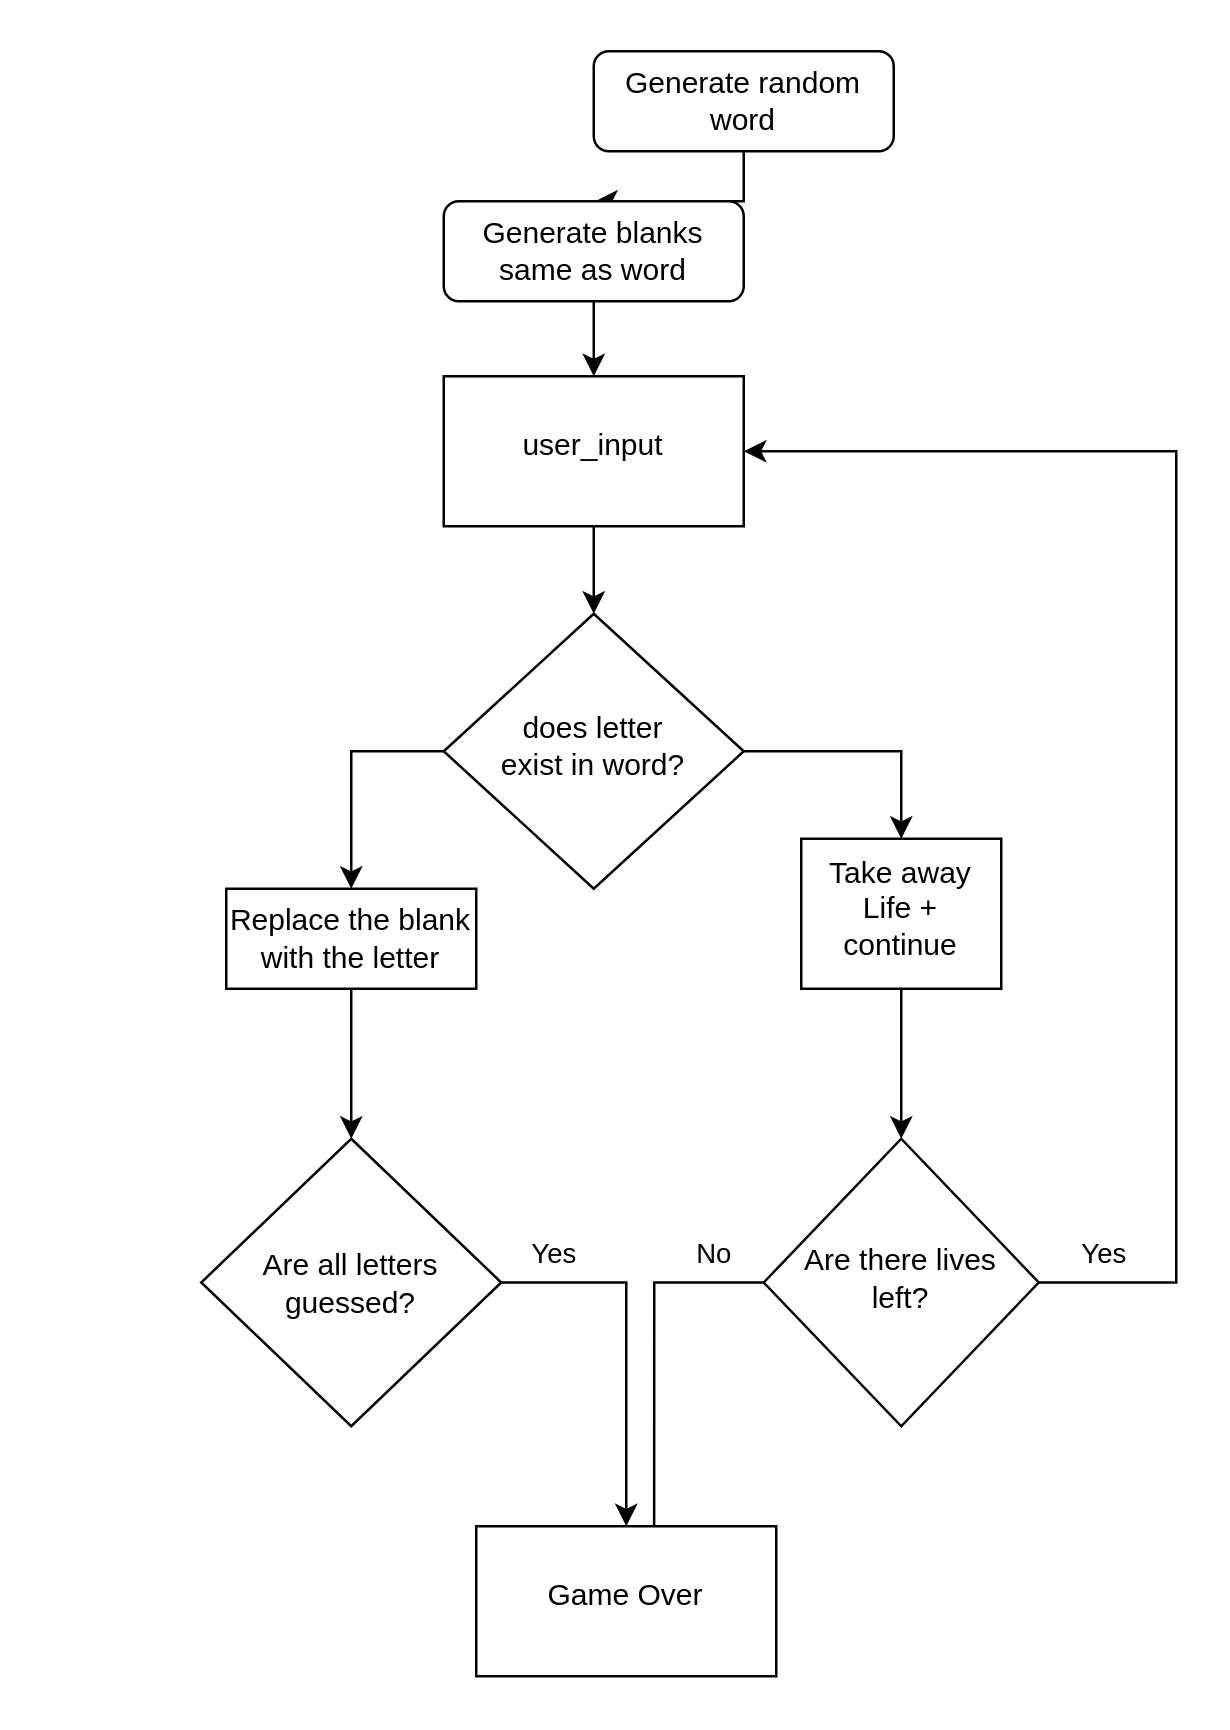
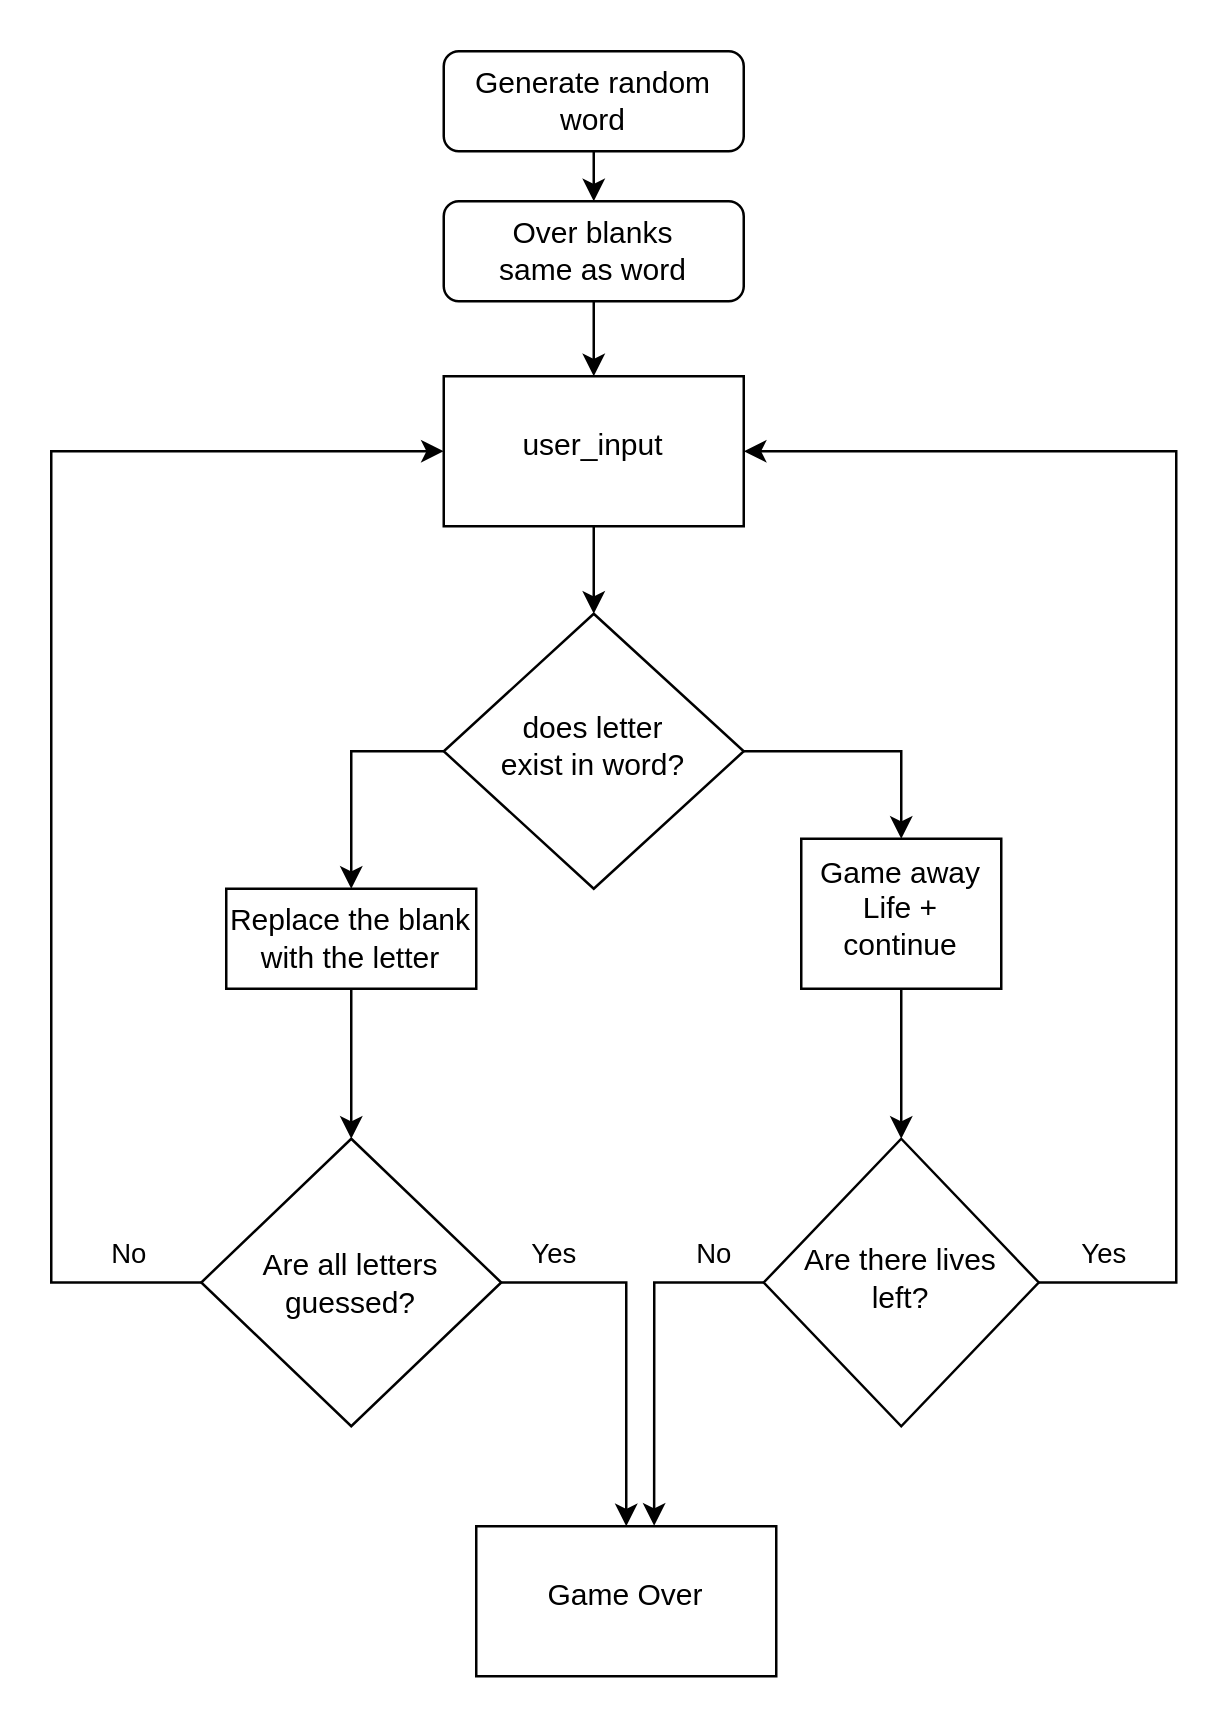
node "Generate random word": moved (744, 101) -> (594, 101)
node "Generate blanks same as word": label "Generate blanks same as word" -> "Over blanks same as word"
edge "Are all letters guessed?" -> "user_input": added, label "No"
node "Take away Life + continue": label "Take away Life + continue" -> "Game away Life + continue"
edge "Are there lives left?" -- "Game Over": arrowhead none -> classic
